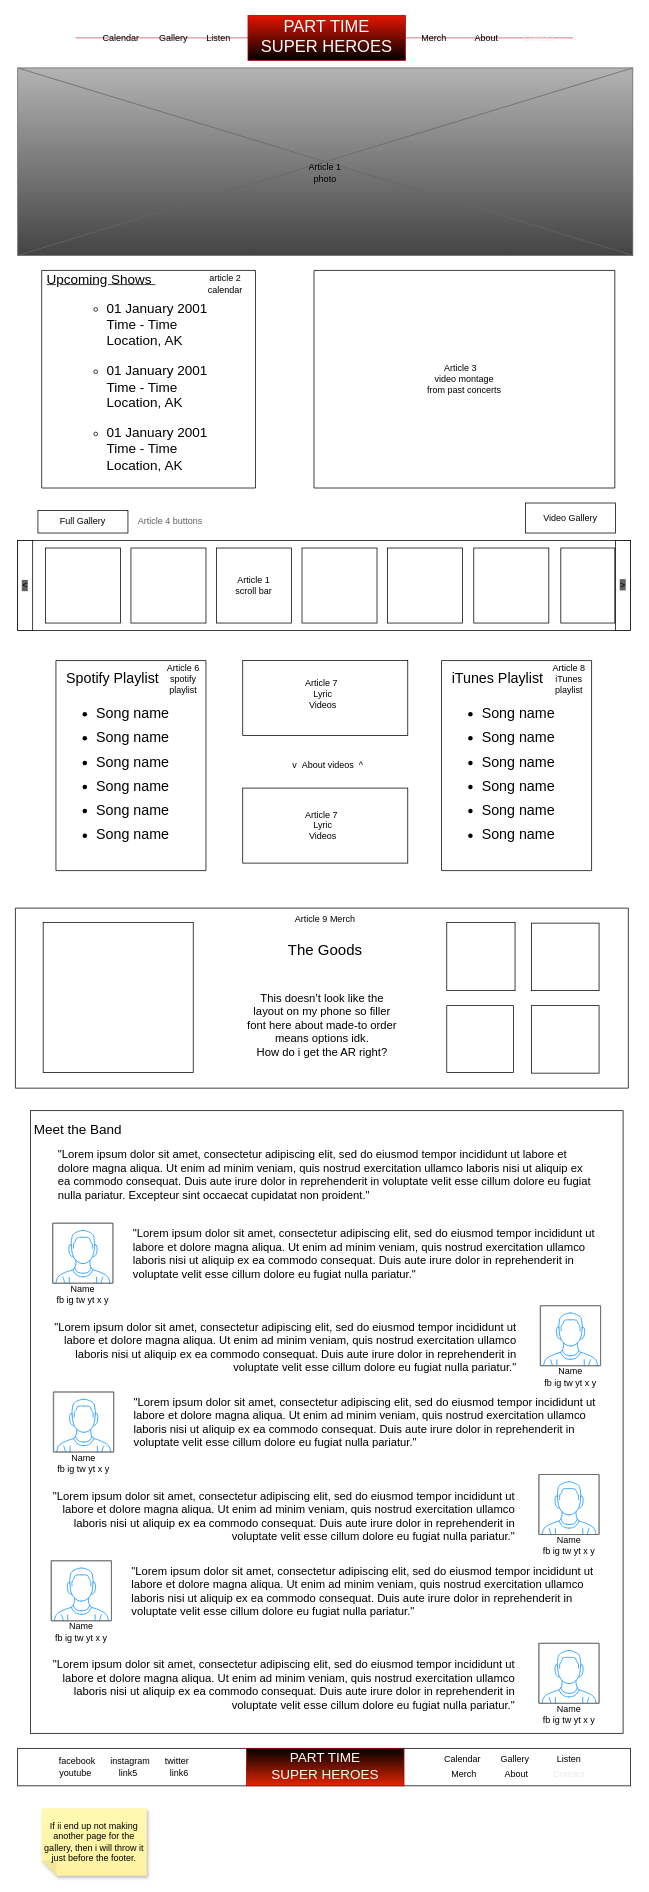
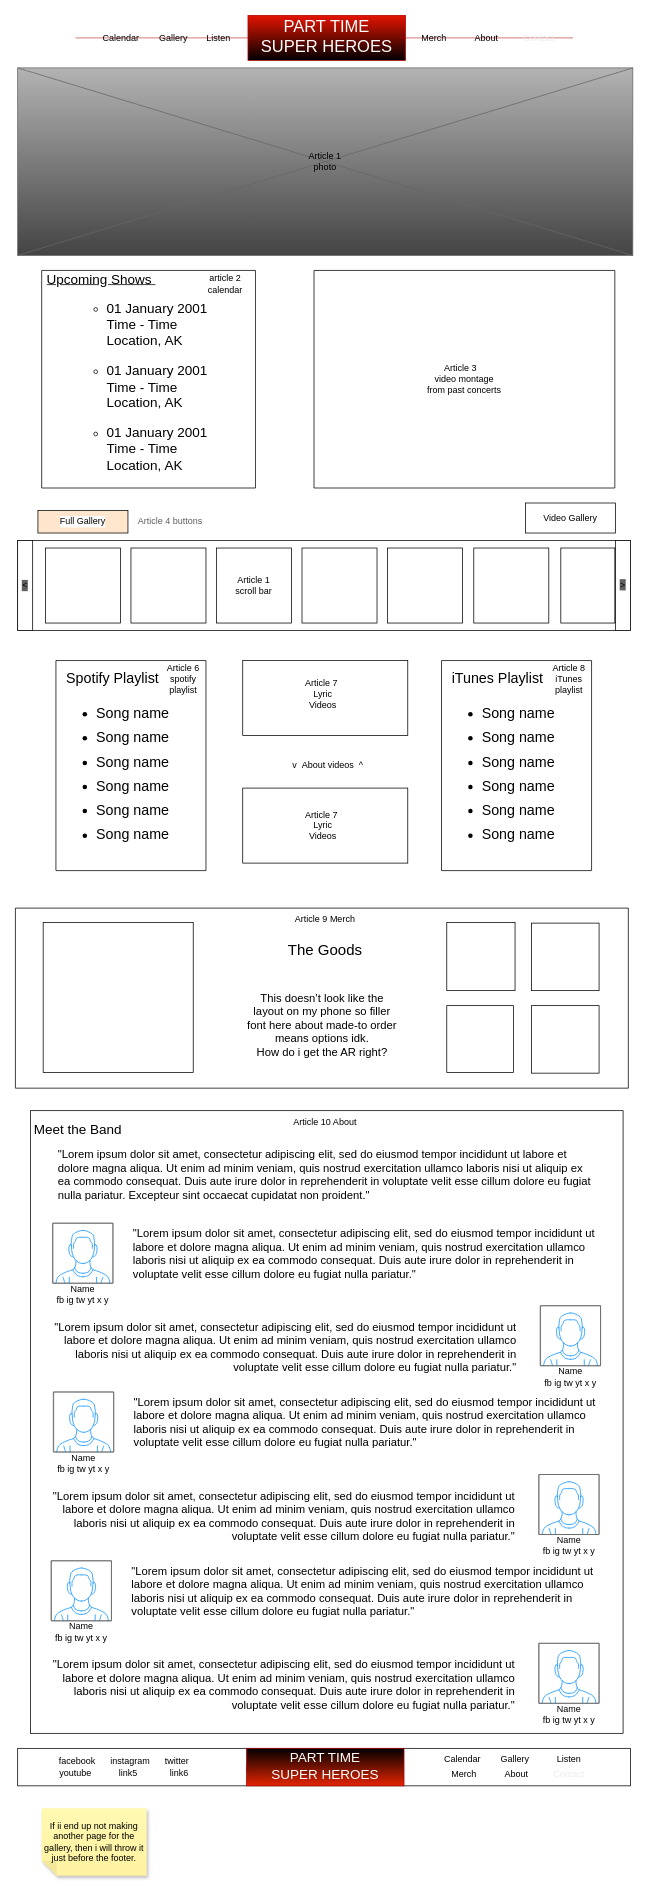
node "Article 1 photo": moved (325, 173) -> (325, 162)
node "Full Gallery": fillcolor #ffffff -> #ffe6cc
node "Article 10 About": added
